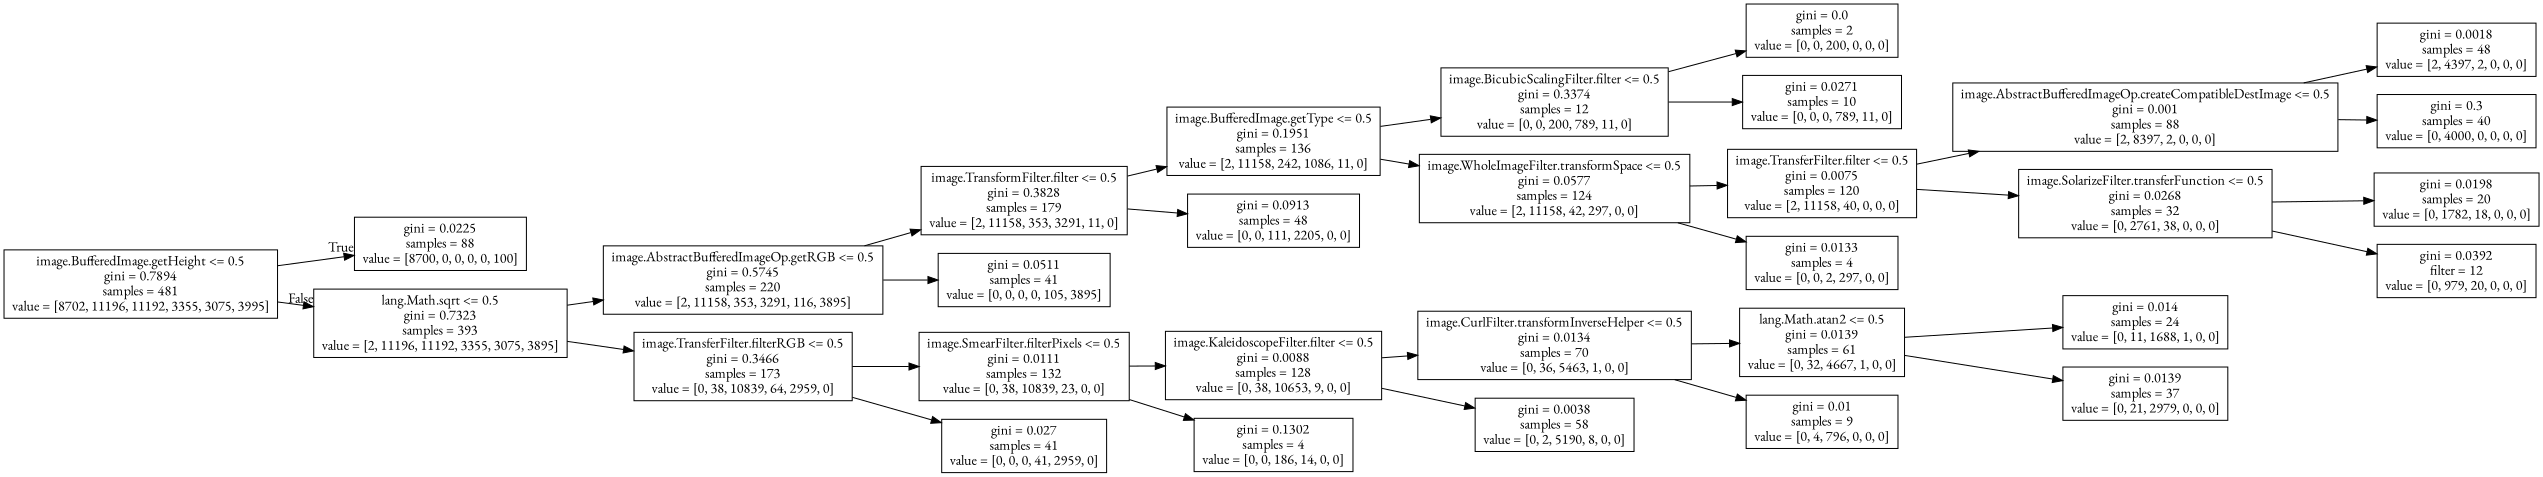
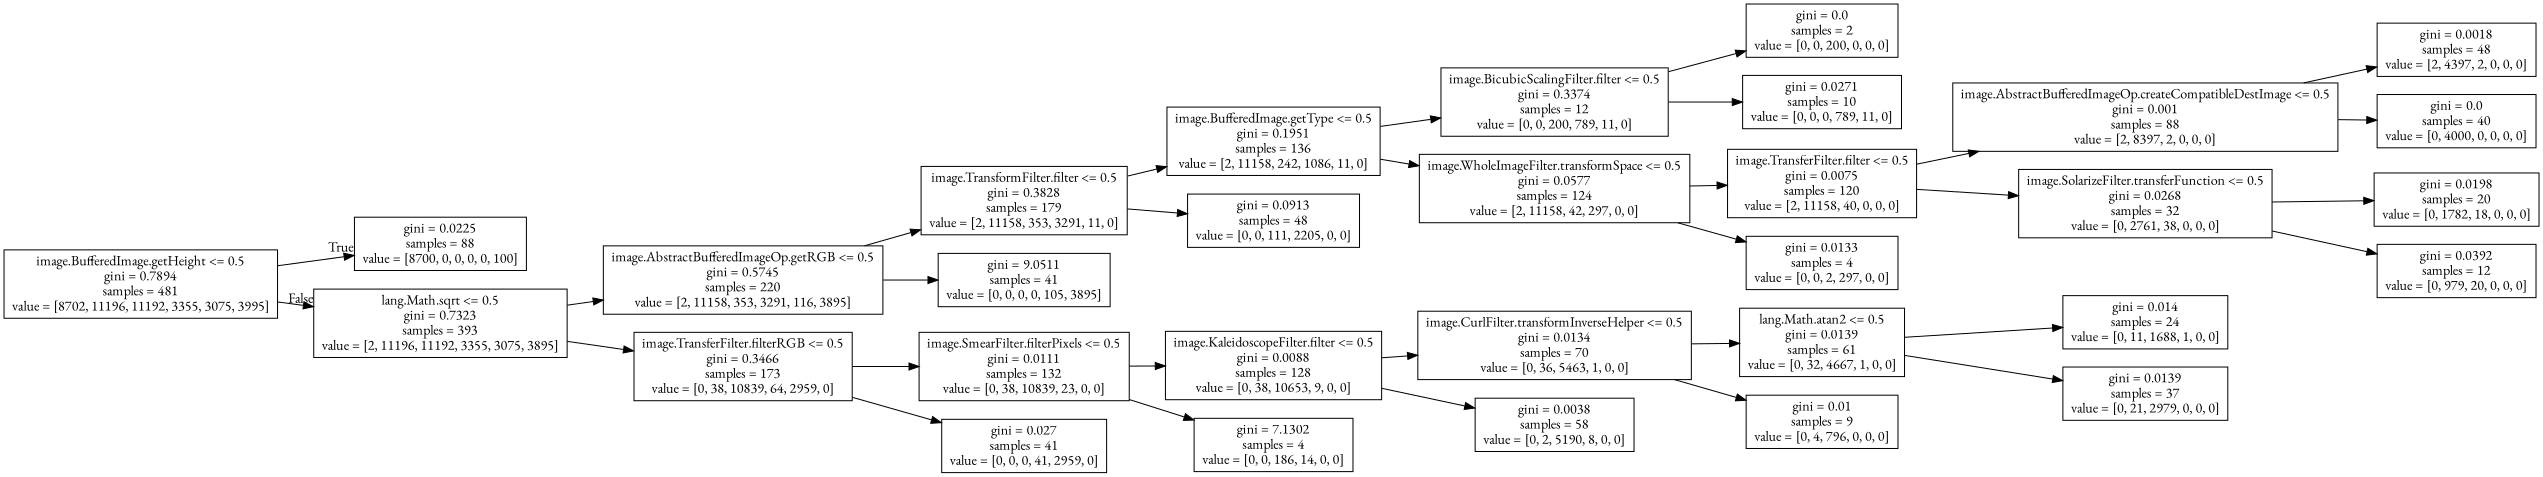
node "gini = 0.3 samples = 40 value = [0, 4000, 0, 0, 0, 0]": label "gini = 0.3 samples = 40 value = [0, 4000, 0, 0, 0, 0]" -> "gini = 0.0 samples = 40 value = [0, 4000, 0, 0, 0, 0]"
node "gini = 0.0392 filter = 12 value = [0, 979, 20, 0, 0, 0]": label "gini = 0.0392 filter = 12 value = [0, 979, 20, 0, 0, 0]" -> "gini = 0.0392 samples = 12 value = [0, 979, 20, 0, 0, 0]"
node "gini = 0.0511 samples = 41 value = [0, 0, 0, 0, 105, 3895]": label "gini = 0.0511 samples = 41 value = [0, 0, 0, 0, 105, 3895]" -> "gini = 9.0511 samples = 41 value = [0, 0, 0, 0, 105, 3895]"
node "gini = 0.1302 samples = 4 value = [0, 0, 186, 14, 0, 0]": label "gini = 0.1302 samples = 4 value = [0, 0, 186, 14, 0, 0]" -> "gini = 7.1302 samples = 4 value = [0, 0, 186, 14, 0, 0]"
